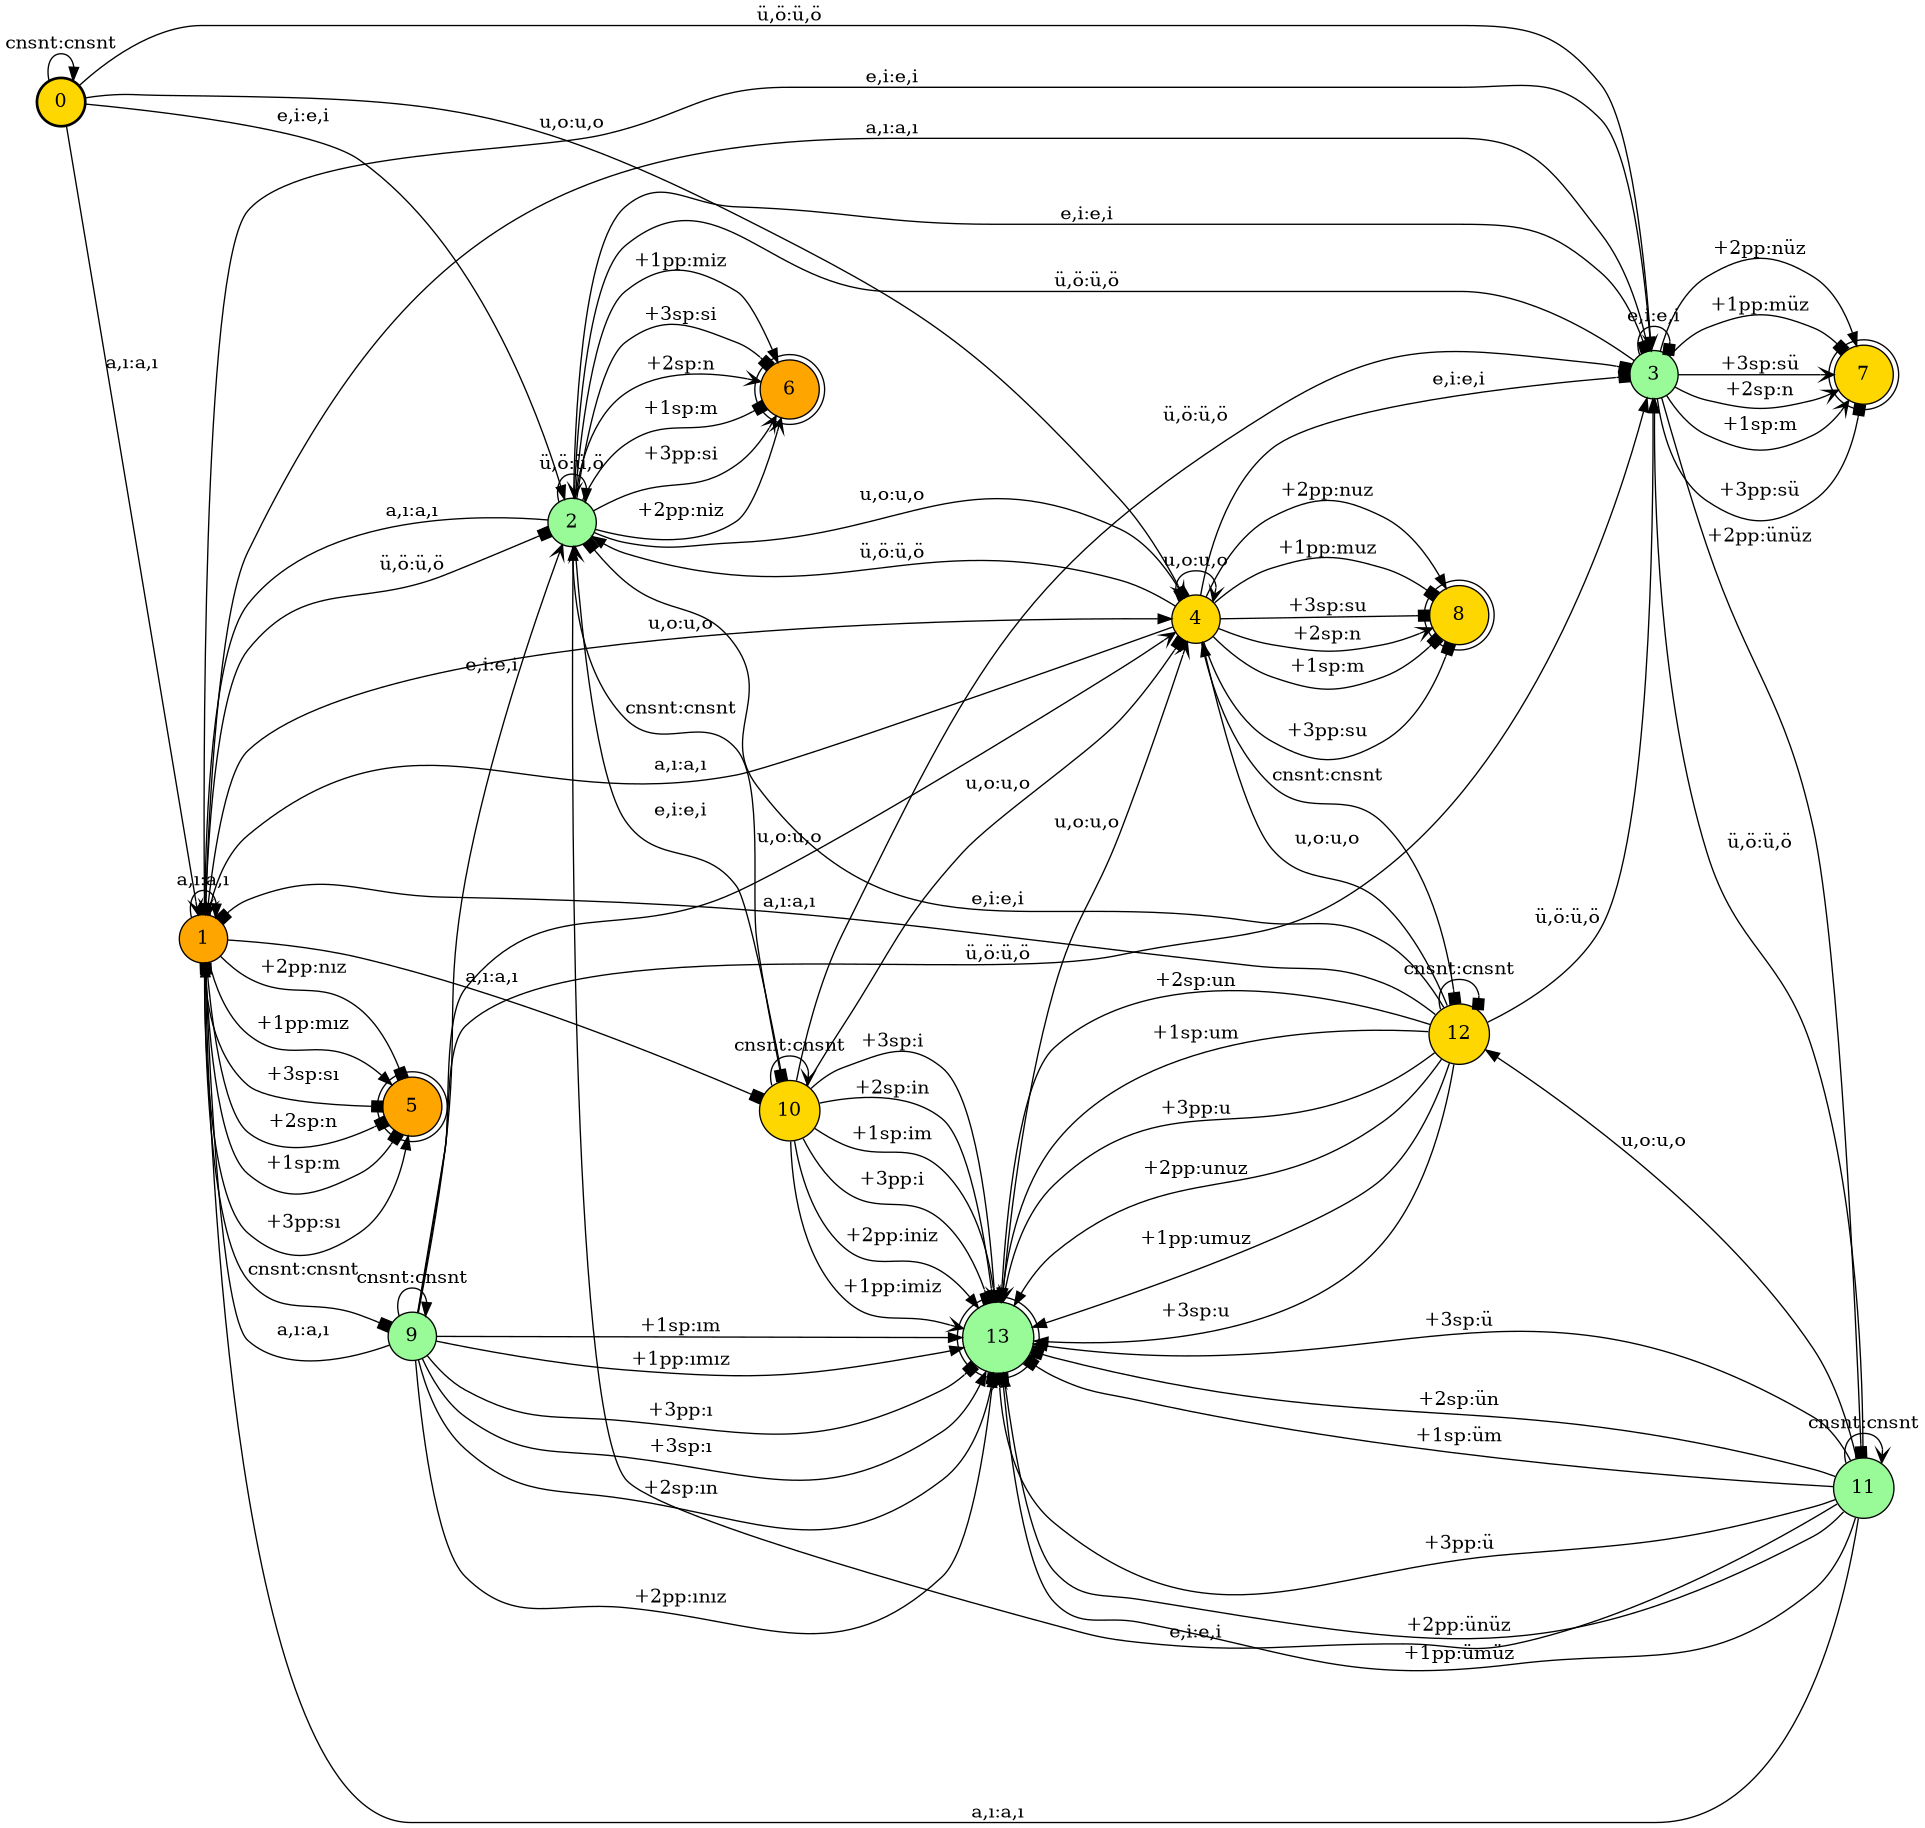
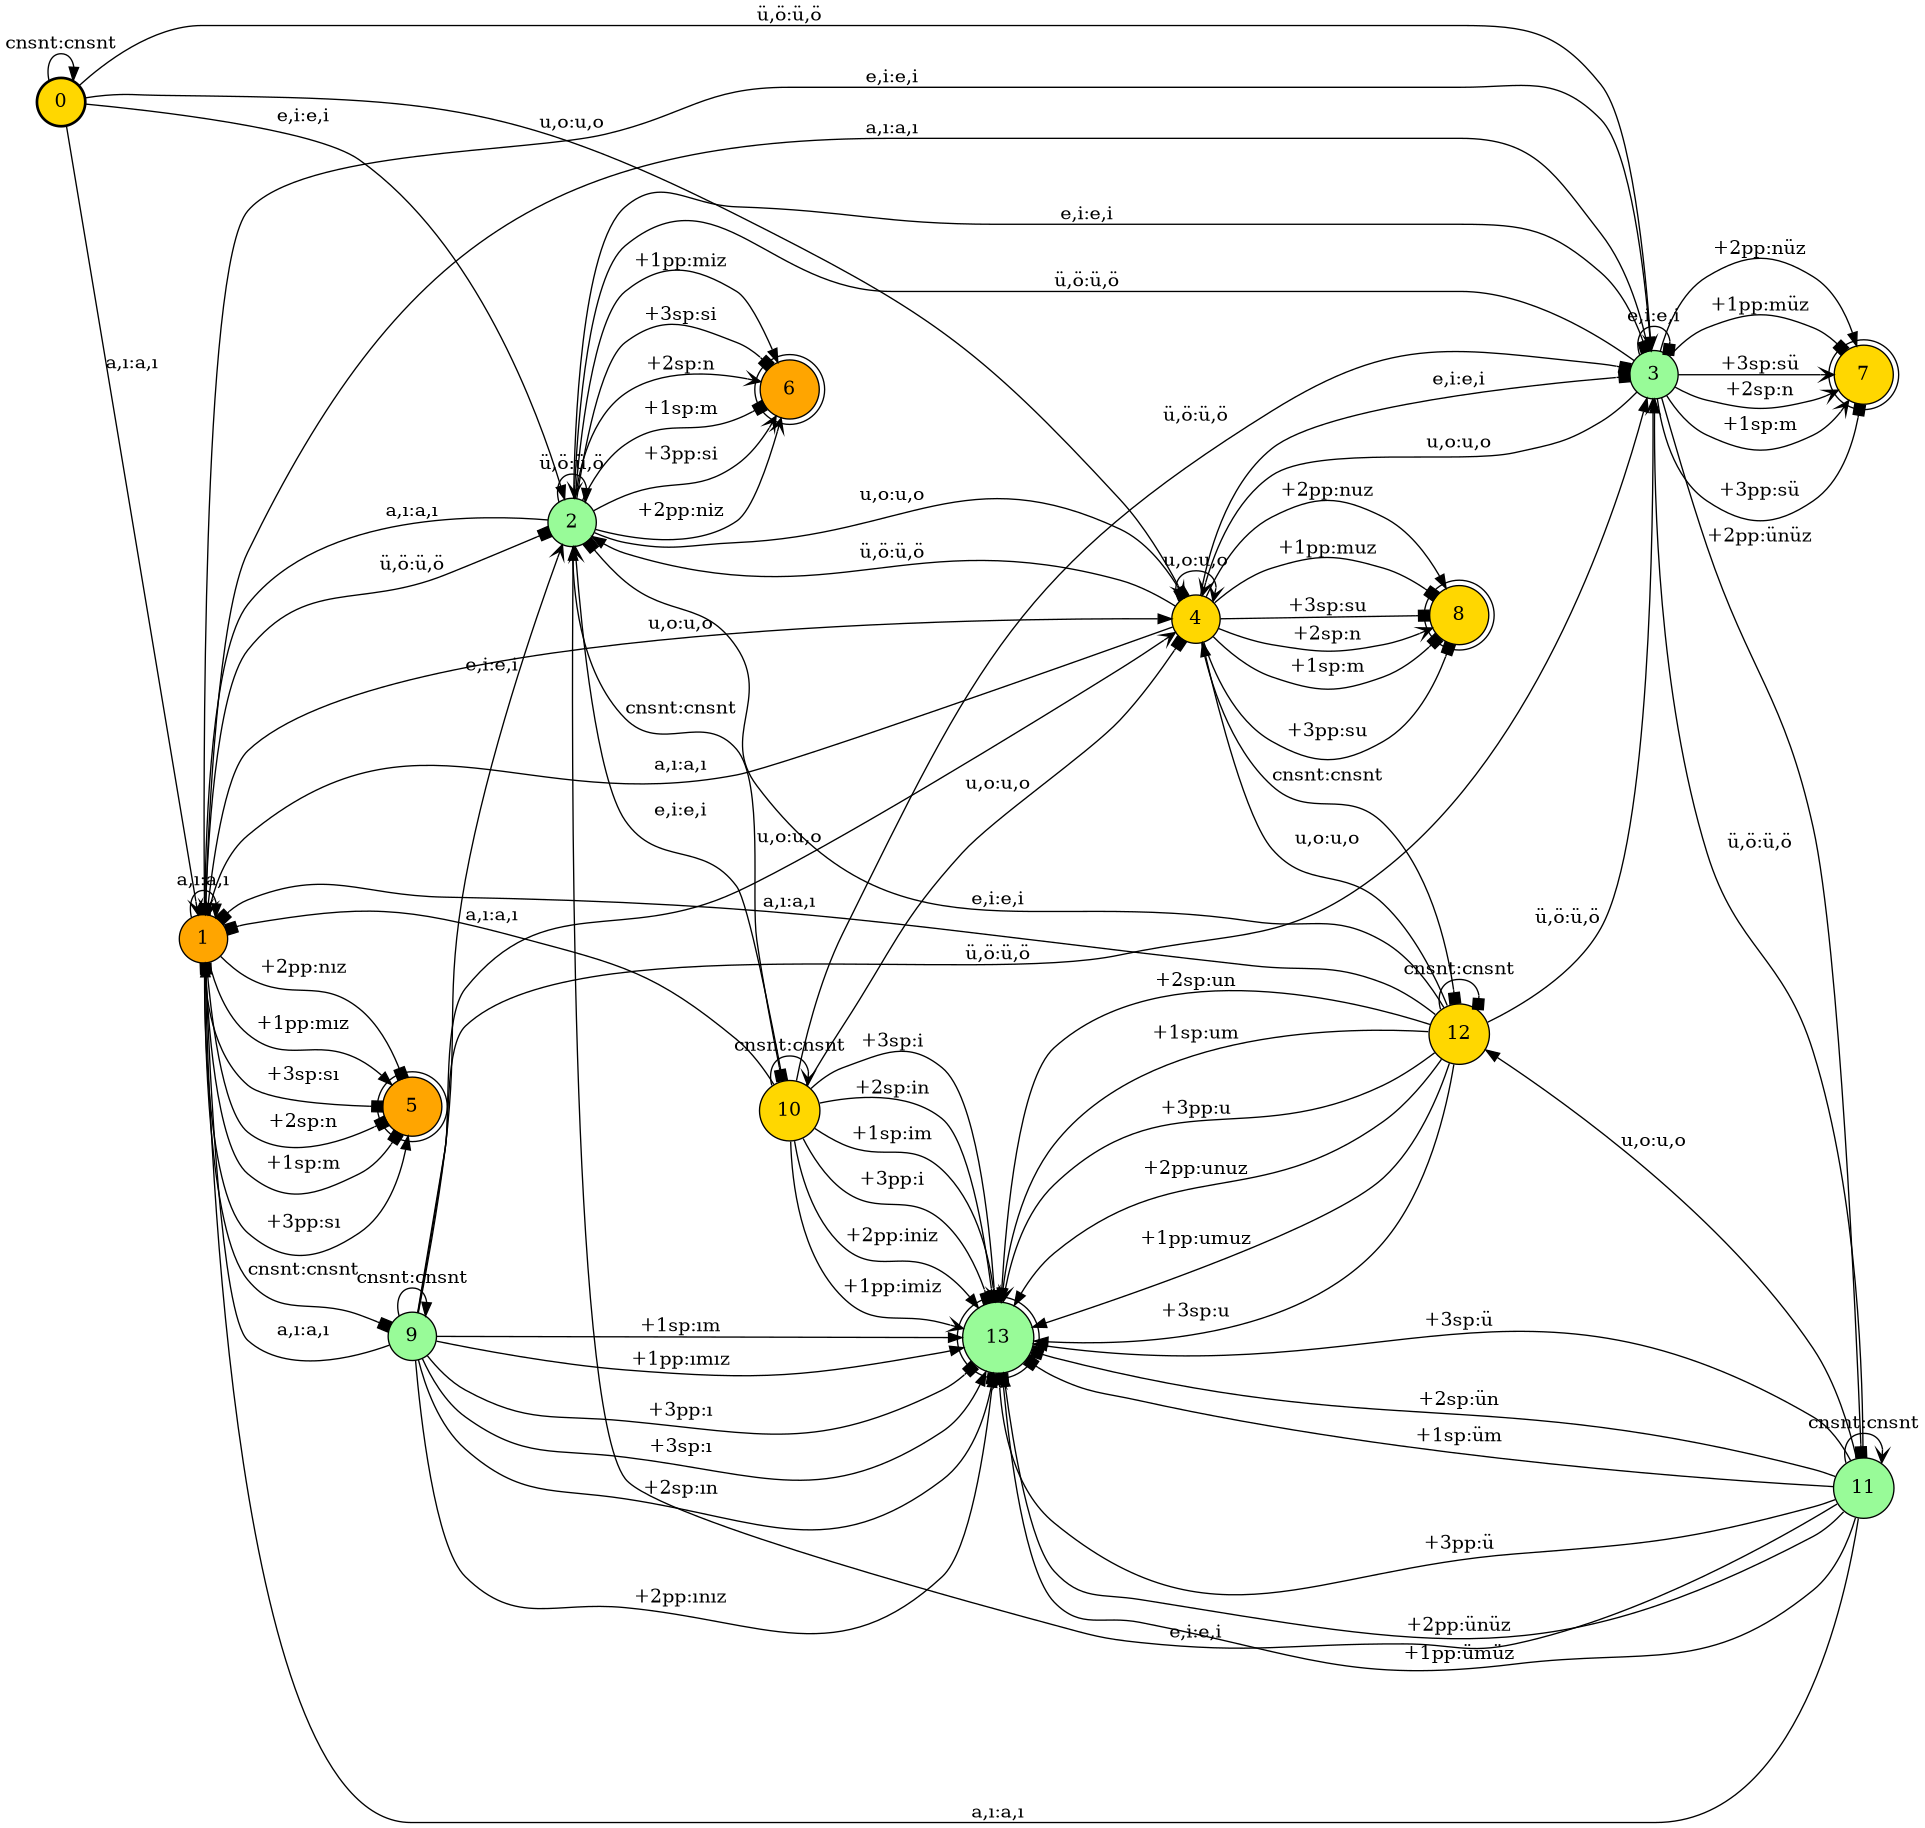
edge "12" -> "3": arrowhead normal -> vee
edge "13" -> "4": now "3" -> "4"
edge "1" -> "10": reversed
